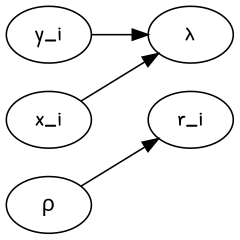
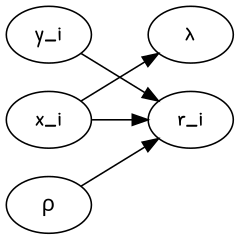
edge "y_i" -> "λ": now "y_i" -> "r_i"
edge "x_i" -> "r_i": added
